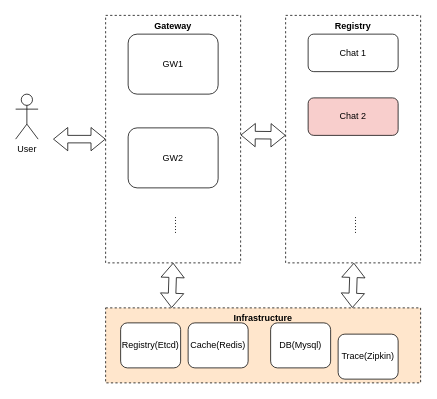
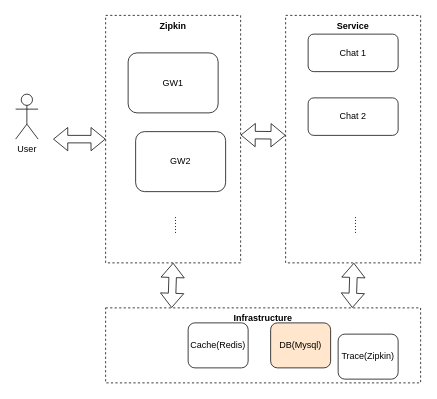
node "Gateway": label "Gateway" -> "Zipkin"
node "Registry": label "Registry" -> "Service"
node "GW1": moved (173, 64) -> (173, 83)
node "Chat 2": fillcolor #f8cecc -> #ffffff
node "GW2": moved (173, 158) -> (180, 162)
node "Registry(Etcd)": removed
node "Infrastructure": fillcolor #ffe6cc -> #ffffff
node "DB(Mysql)": fillcolor #ffffff -> #ffe6cc
